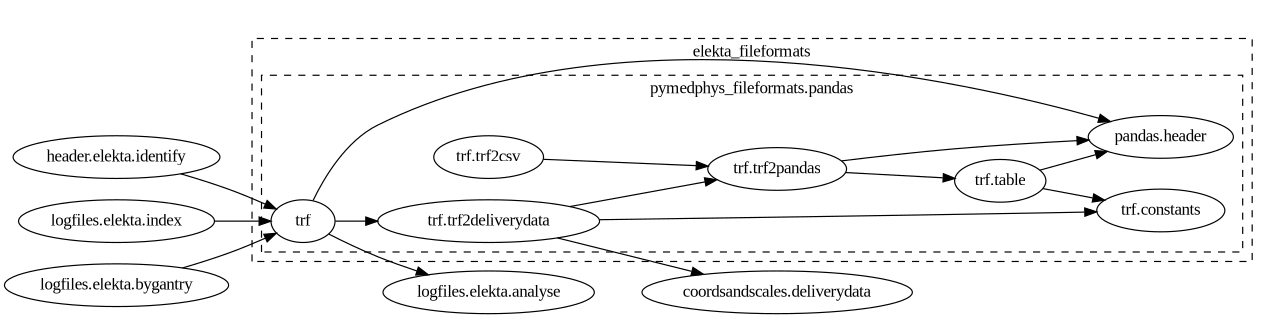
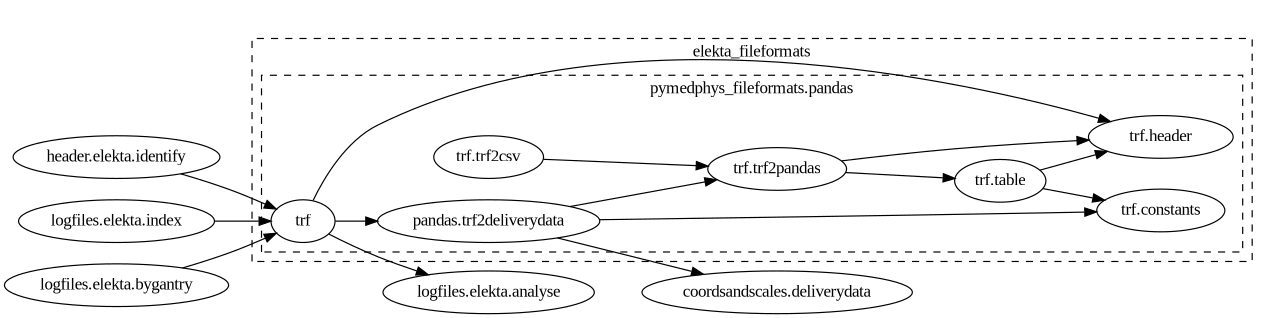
node "pandas.header": label "pandas.header" -> "trf.header"
node "trf.trf2deliverydata": label "trf.trf2deliverydata" -> "pandas.trf2deliverydata"
